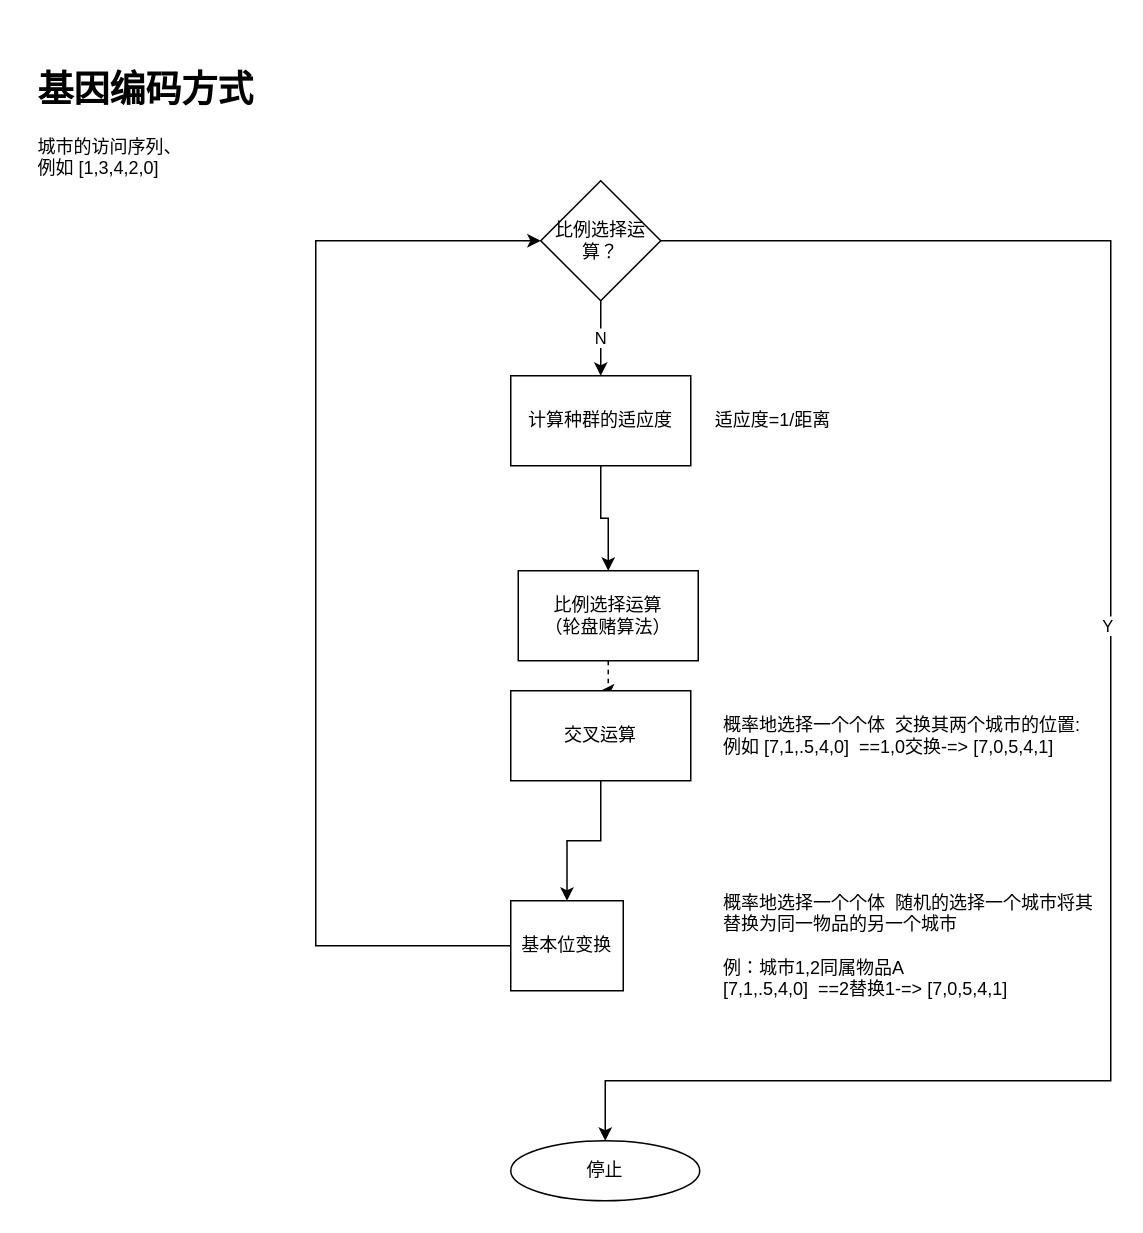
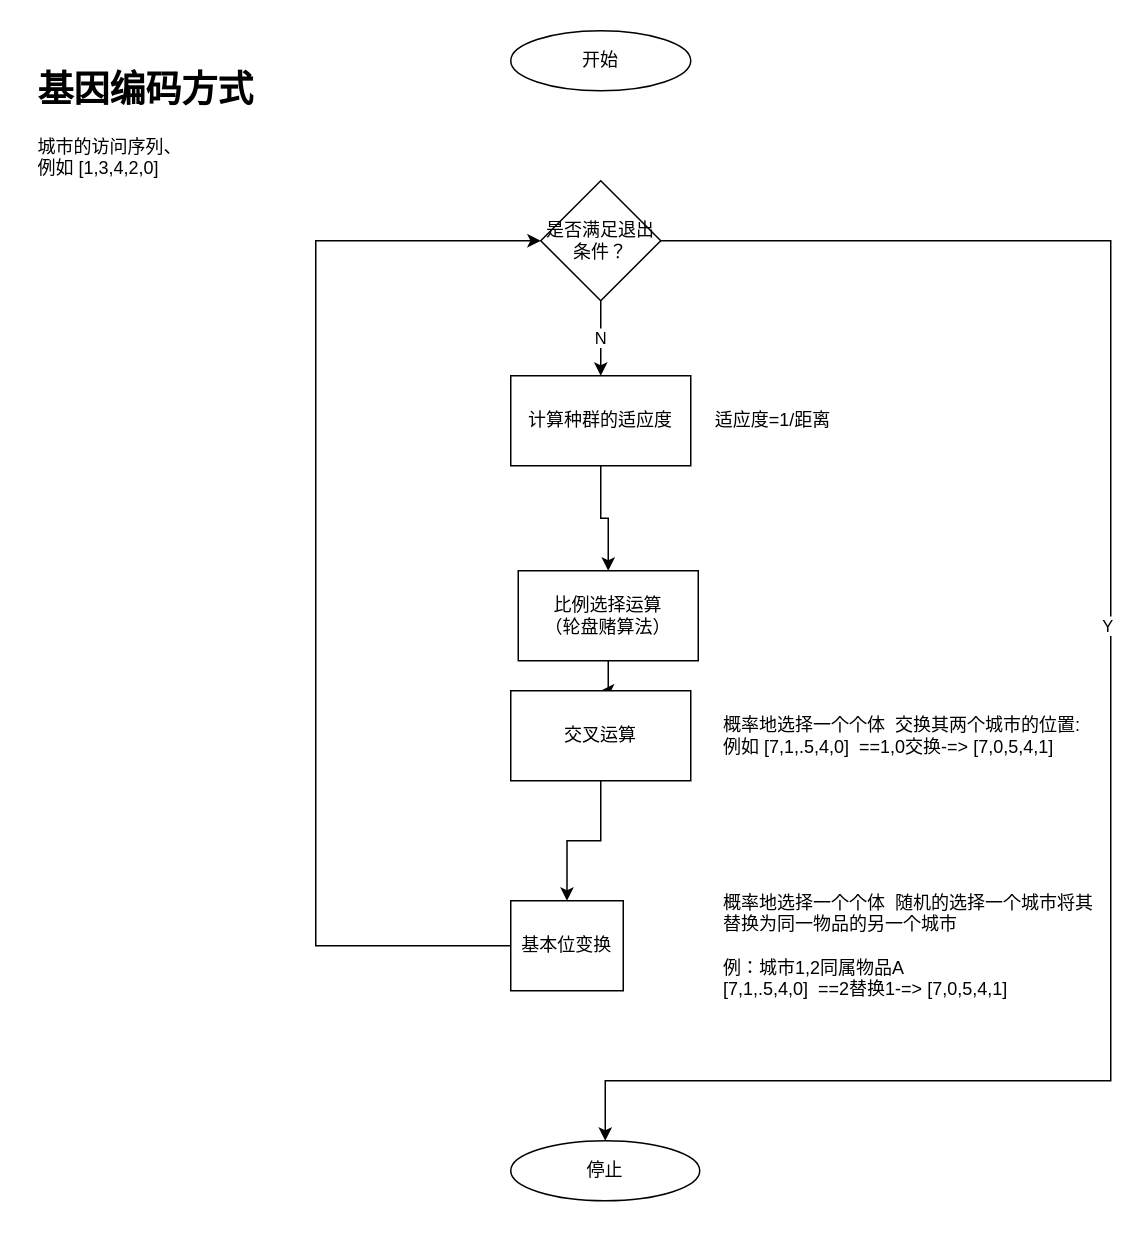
node "开始": added
node "比例选择运算？": label "比例选择运算？" -> "是否满足退出条件？"
edge "比例选择运算 （轮盘赌算法）" -> "交叉运算": style dashed -> solid
